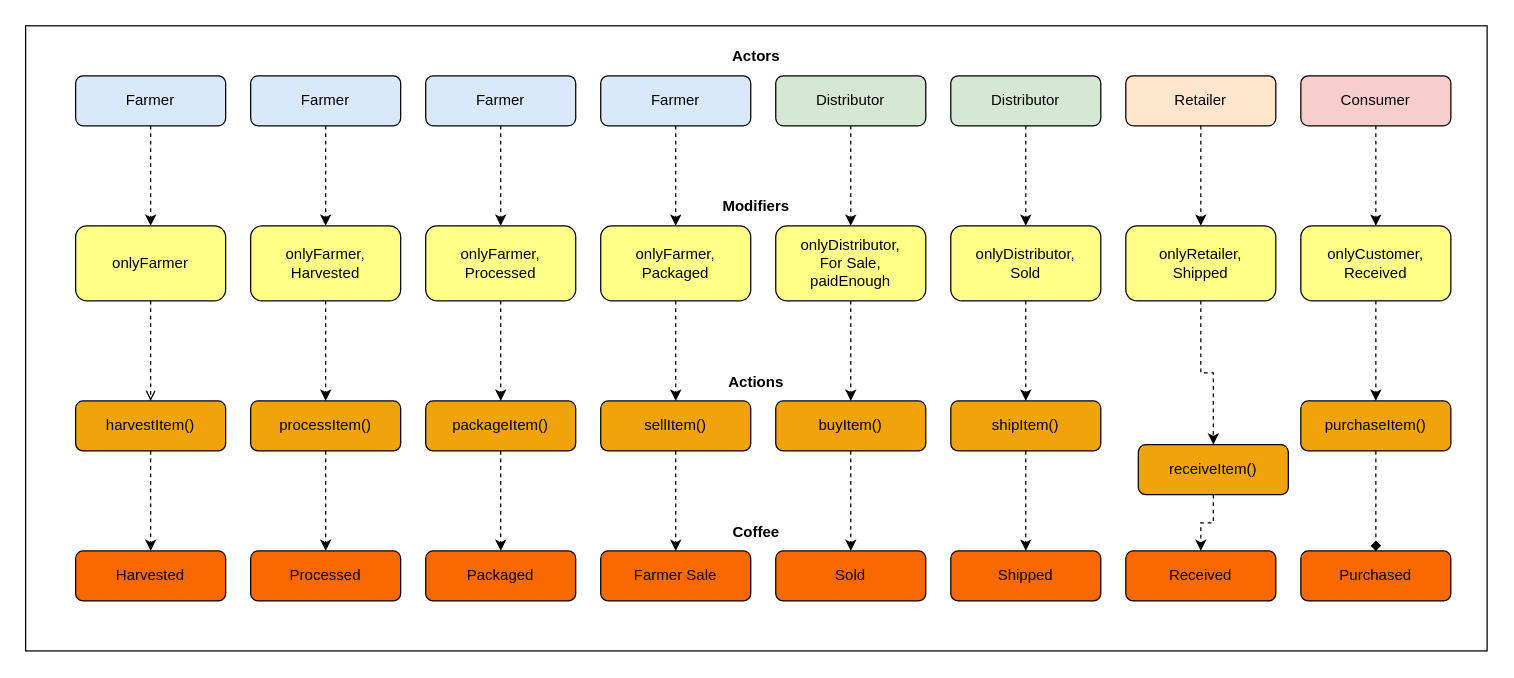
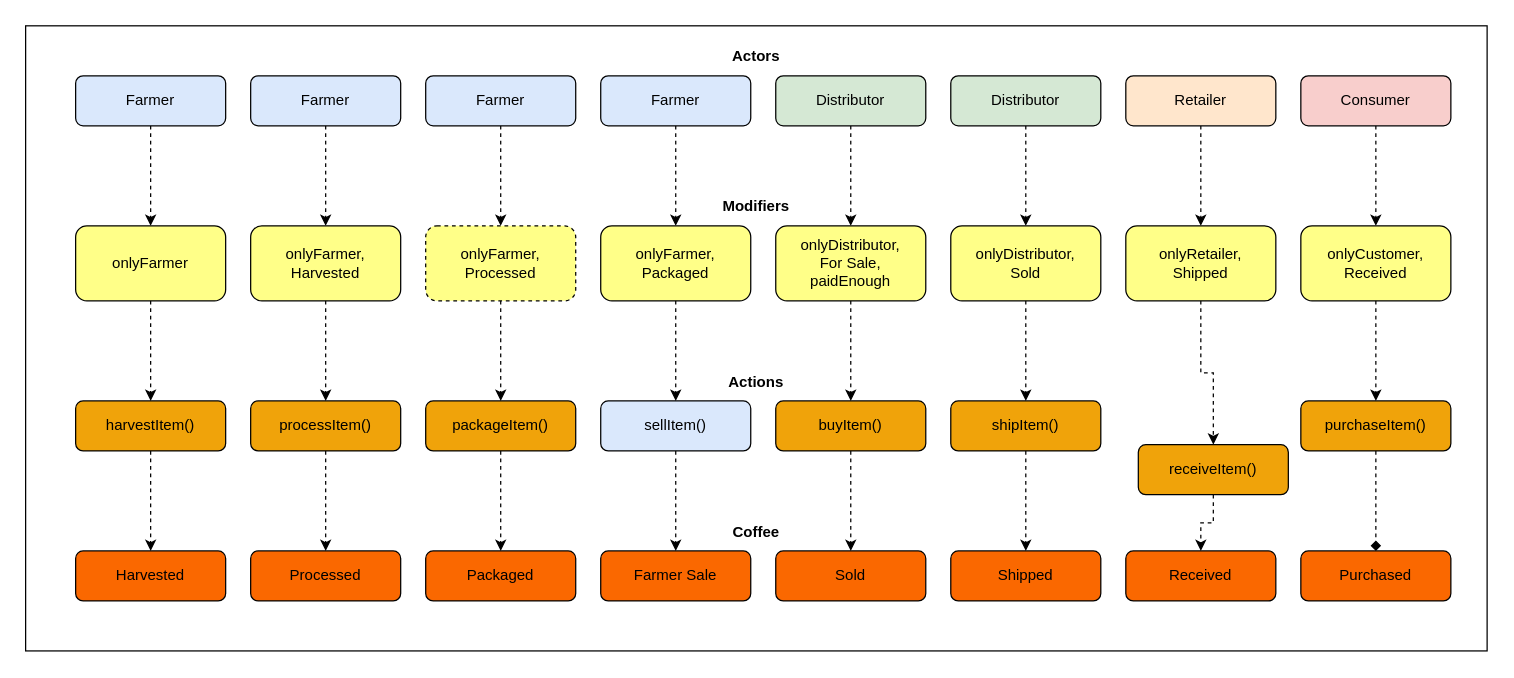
node "onlyFarmer, Processed": style solid -> dashed
edge "onlyFarmer" -> "harvestItem()": arrowhead open -> classic
node "sellItem()": fillcolor #f0a30a -> #dae8fc
